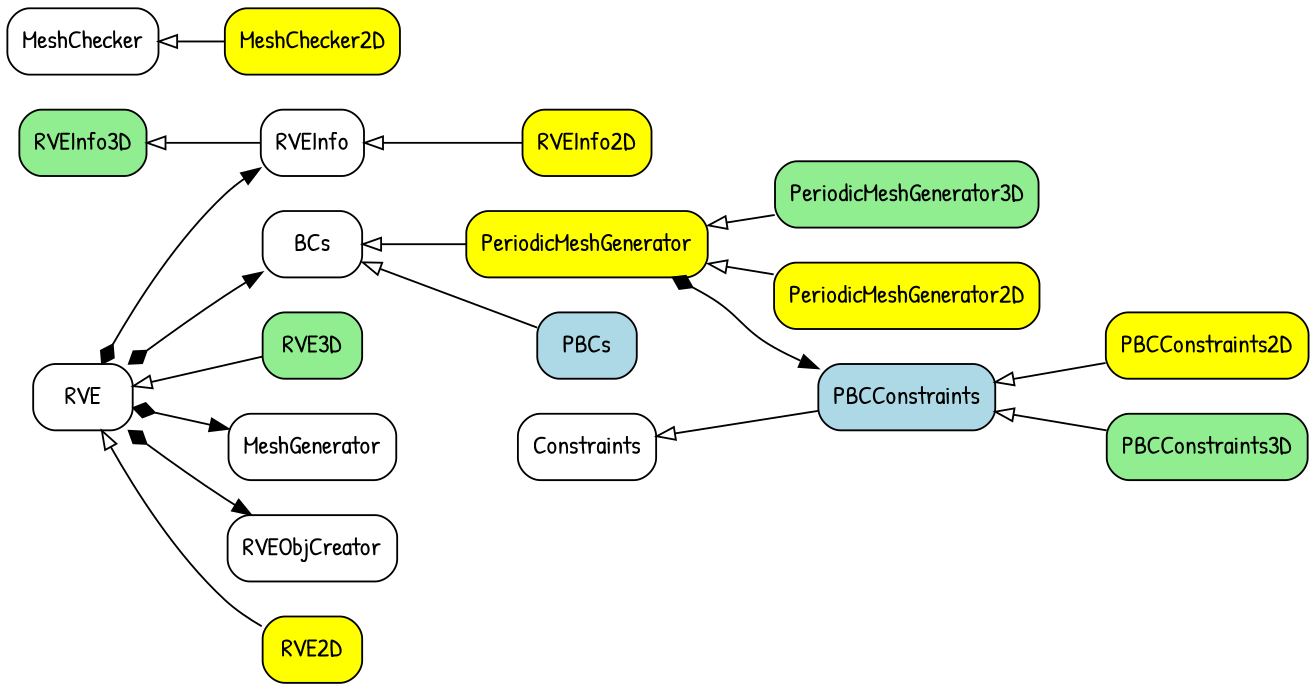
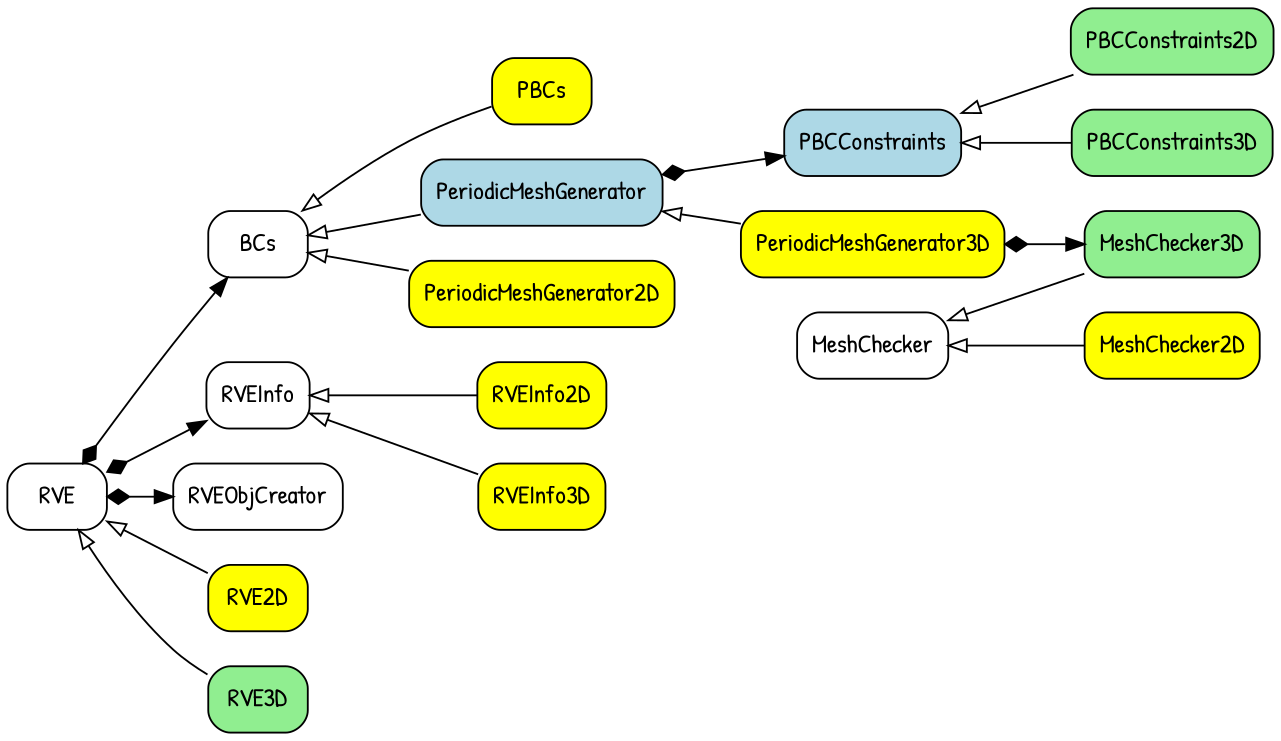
node "RVEInfo3D": fillcolor lightgreen -> yellow
edge "RVEInfo" -> "RVEInfo3D": reversed
node "PeriodicMeshGenerator3D": fillcolor lightgreen -> yellow
node "PeriodicMeshGenerator": fillcolor yellow -> lightblue
node "MeshChecker3D": added
edge "PeriodicMeshGenerator2D" -> "PeriodicMeshGenerator": now "PeriodicMeshGenerator2D" -> "BCs"
node "PBCs": fillcolor lightblue -> yellow
node "PBCConstraints2D": fillcolor yellow -> lightgreen
node "MeshGenerator": removed
node "Constraints": removed
